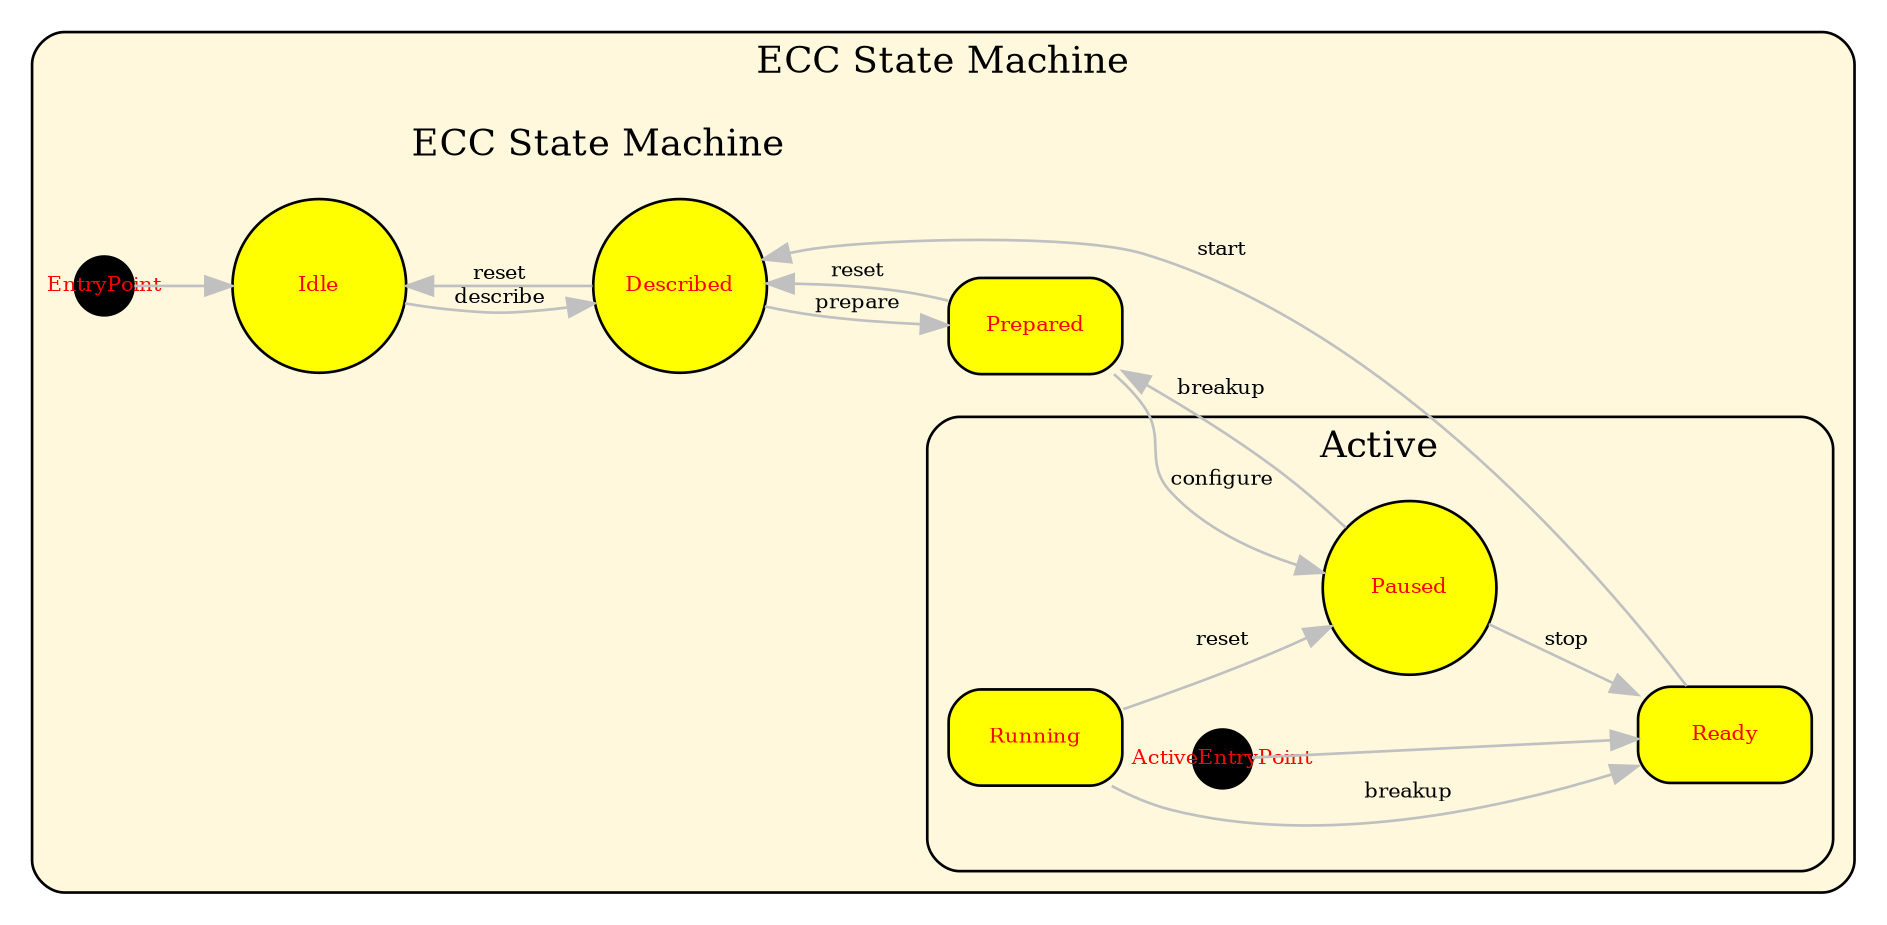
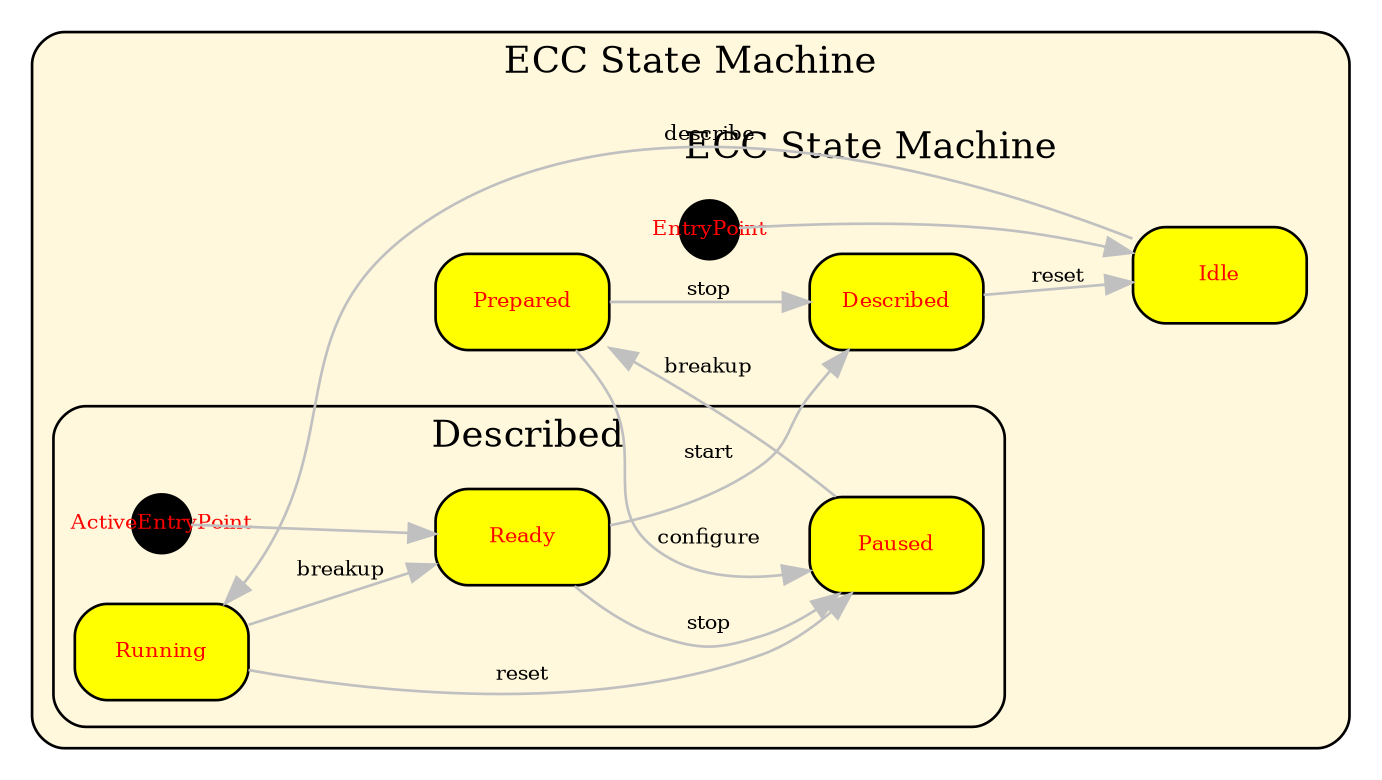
edge "Prepared" -> "Described": label "reset" -> "stop"
node "Idle": shape circle -> box
node "Described": shape circle -> box
edge "Idle" -> "Described": now "Idle" -> "Running"
edge "Described" -> "Prepared": removed, label "prepare"
cluster "Active": label "Active" -> "Described"
node "Paused": shape circle -> box
edge "Paused" -> "Ready": reversed
